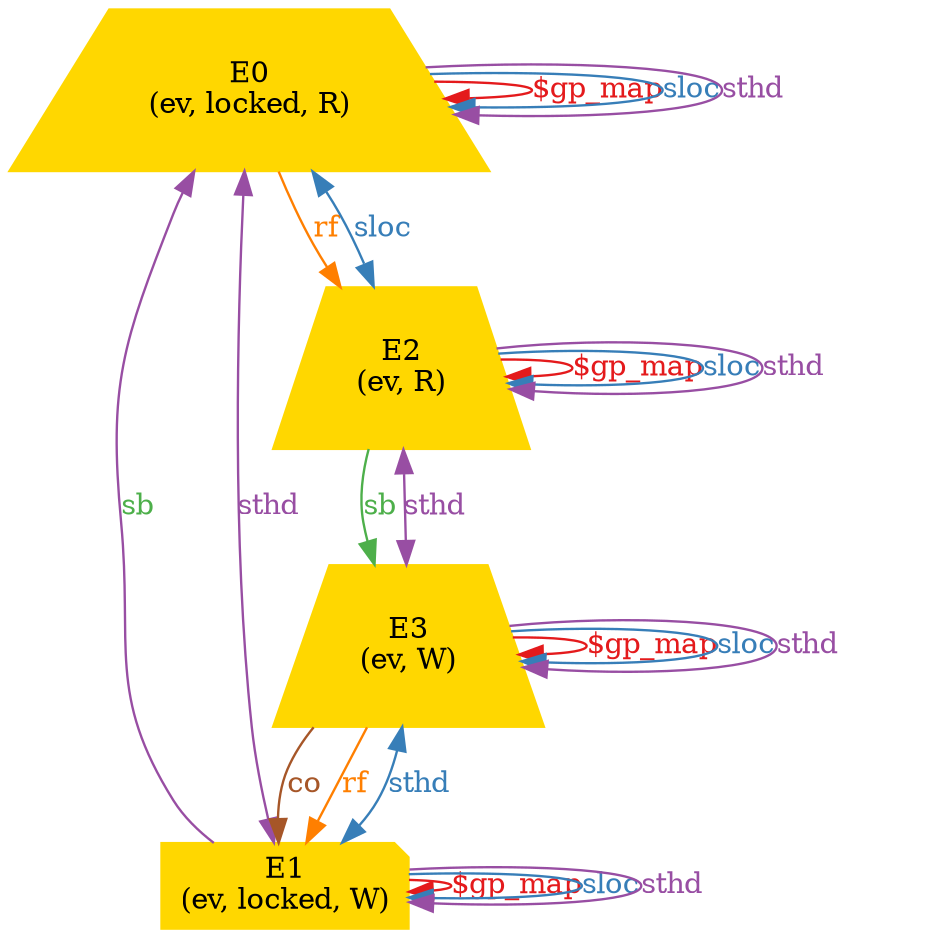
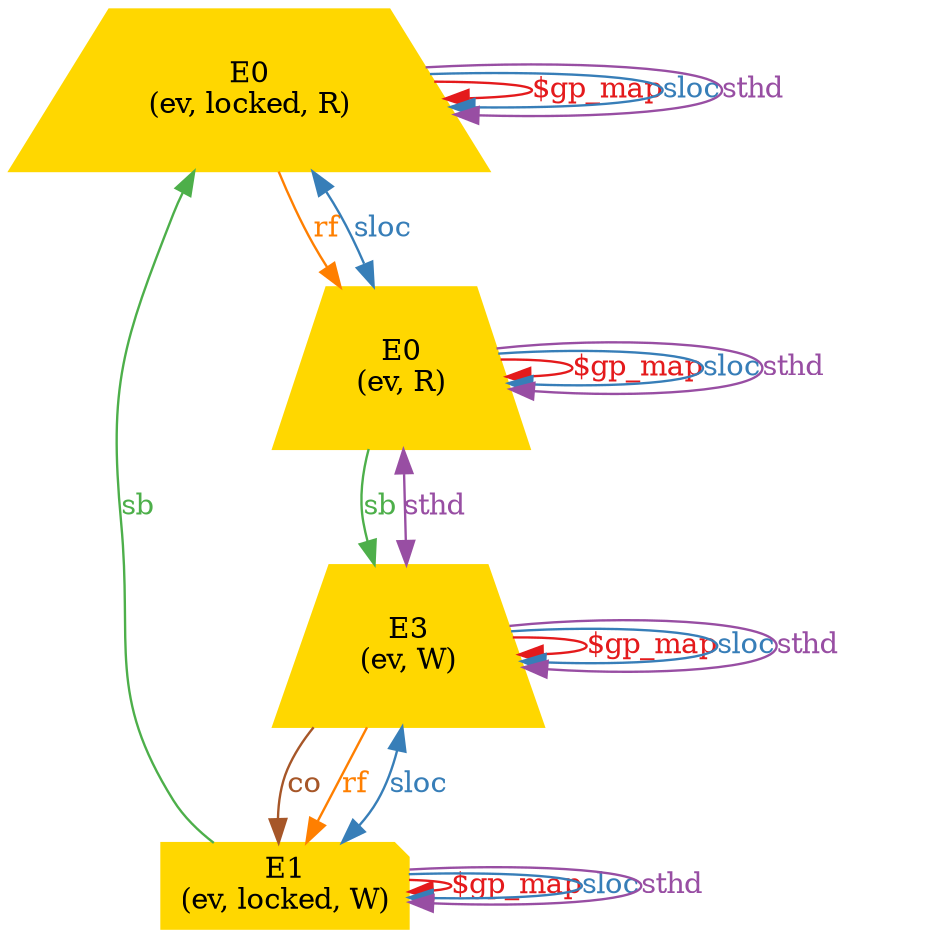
node "E2 (ev, R)": label "E2 (ev, R)" -> "E0 (ev, R)"
edge "E0 (ev, locked, R)" -- "E1 (ev, locked, W)": removed, label "sthd"
edge "E1 (ev, locked, W)" -> "E0 (ev, locked, R)": color #984ea3 -> #4daf4a
edge "E3 (ev, W)" -- "E1 (ev, locked, W)": label "sthd" -> "sloc"
